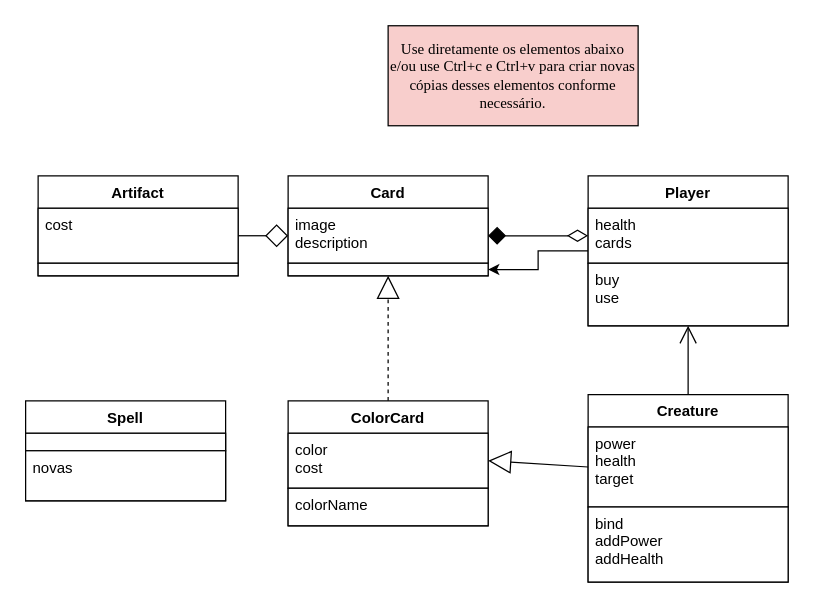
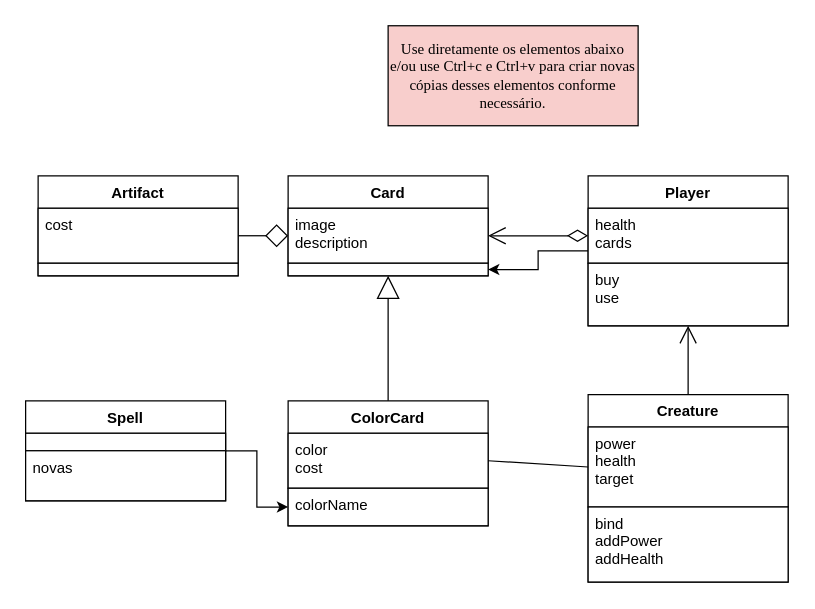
edge "image description" -- "health cards": arrowhead diamond -> open
edge "ColorCard" -> "Card": style dashed -> solid
edge "power health target" -> "color cost": arrowhead block -> none
edge "Spell" -> "colorName": added
